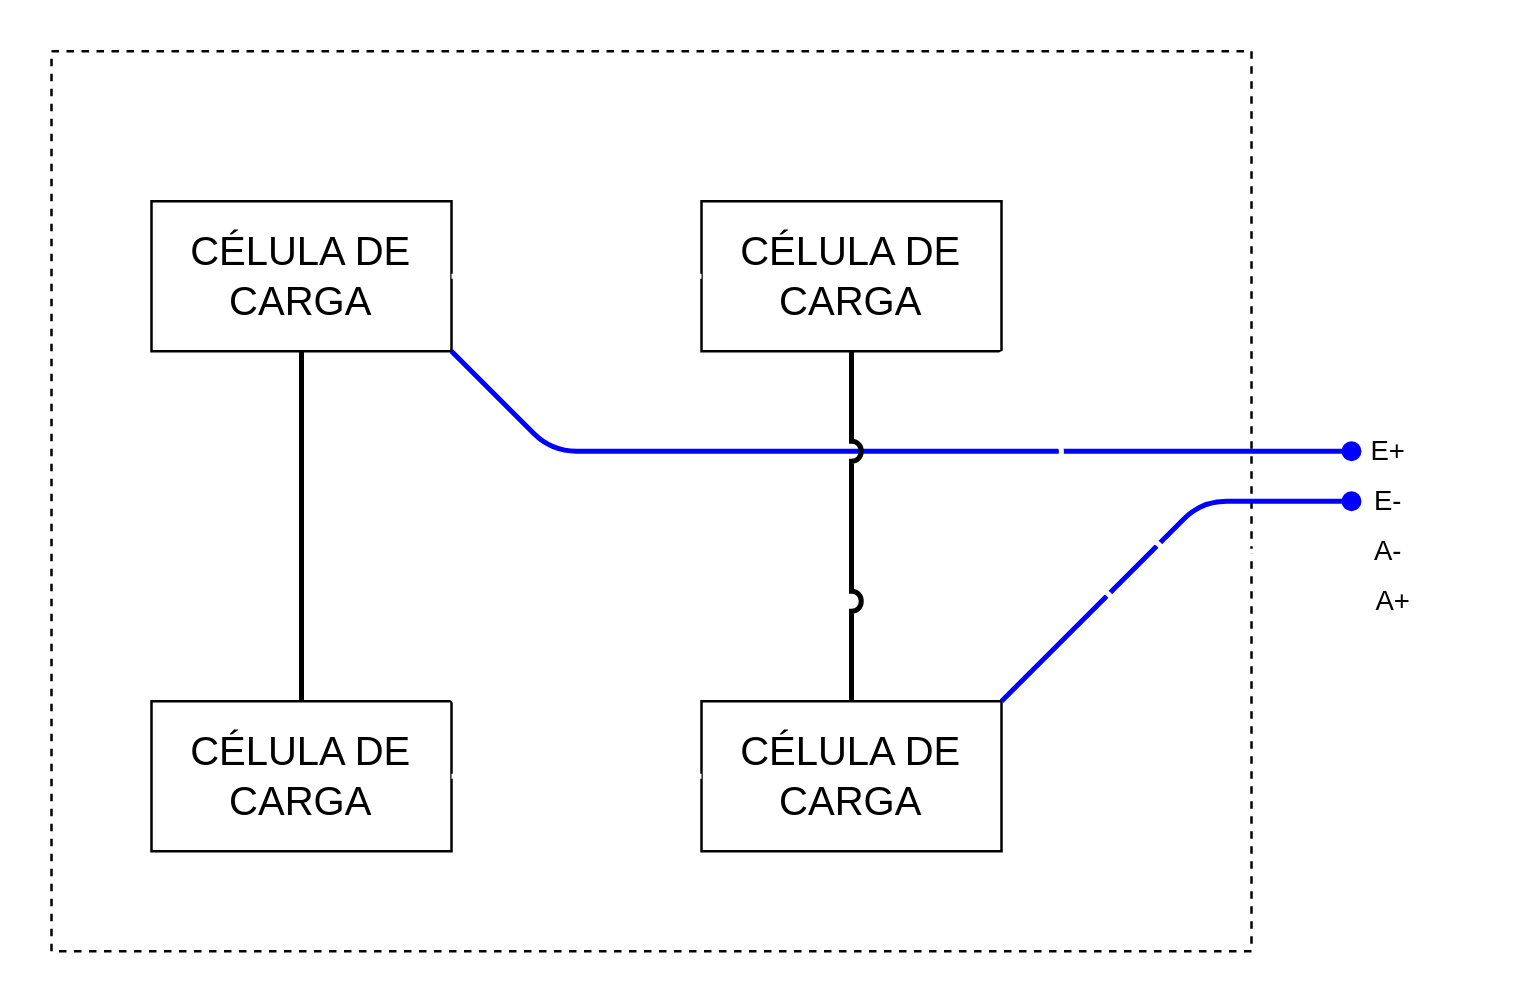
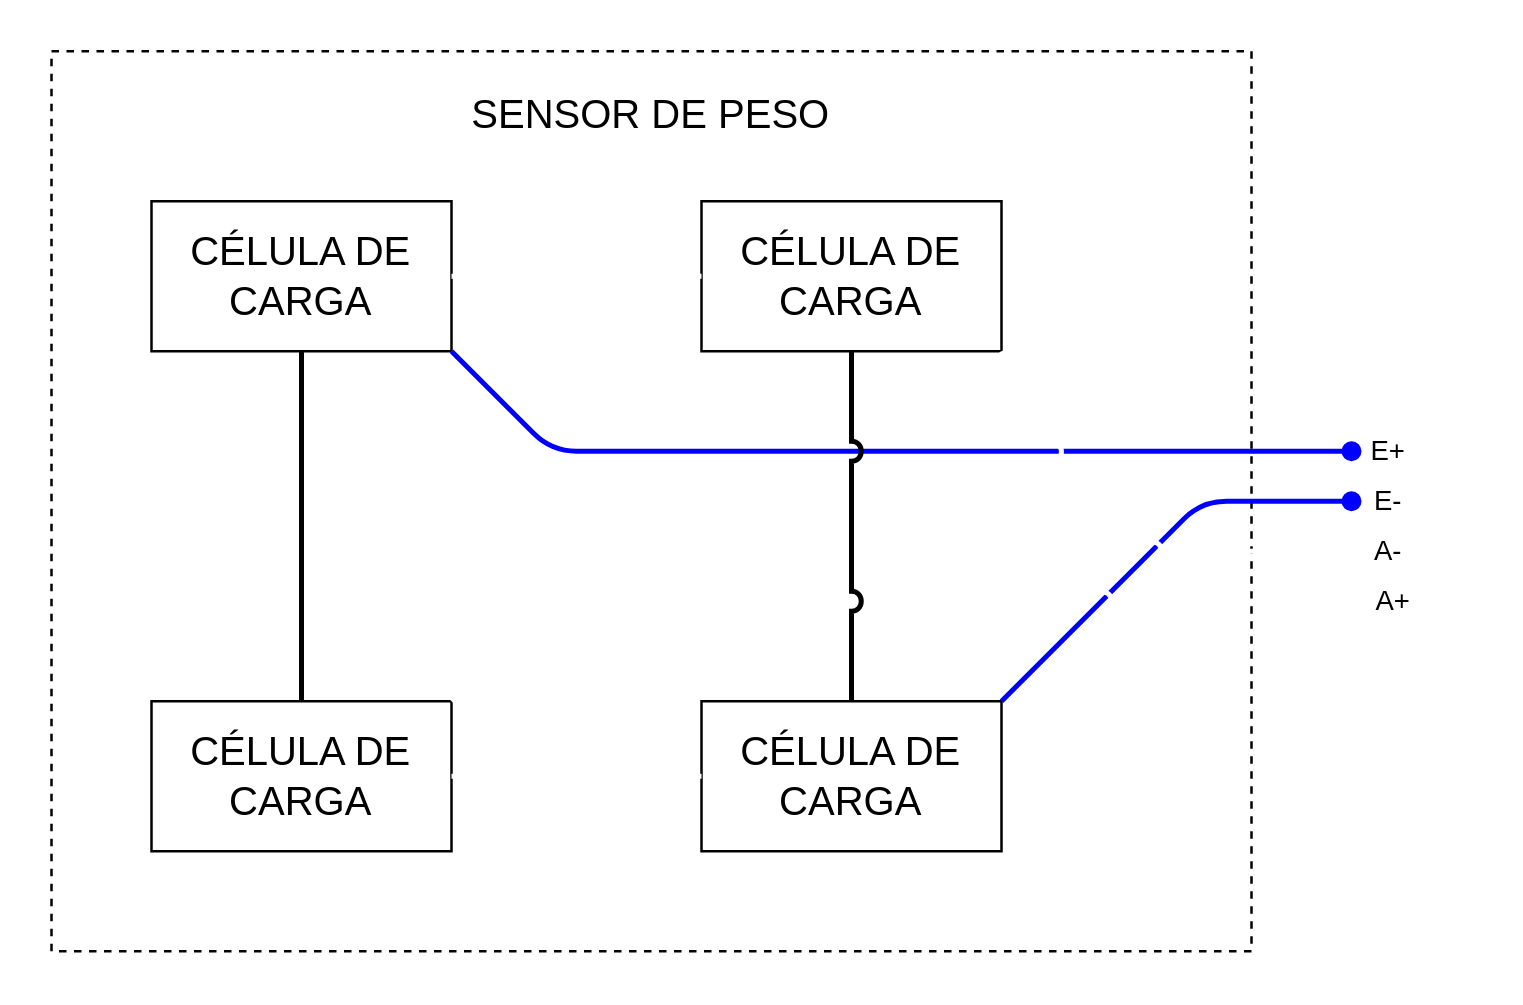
node "SENSOR DE PESO": added
